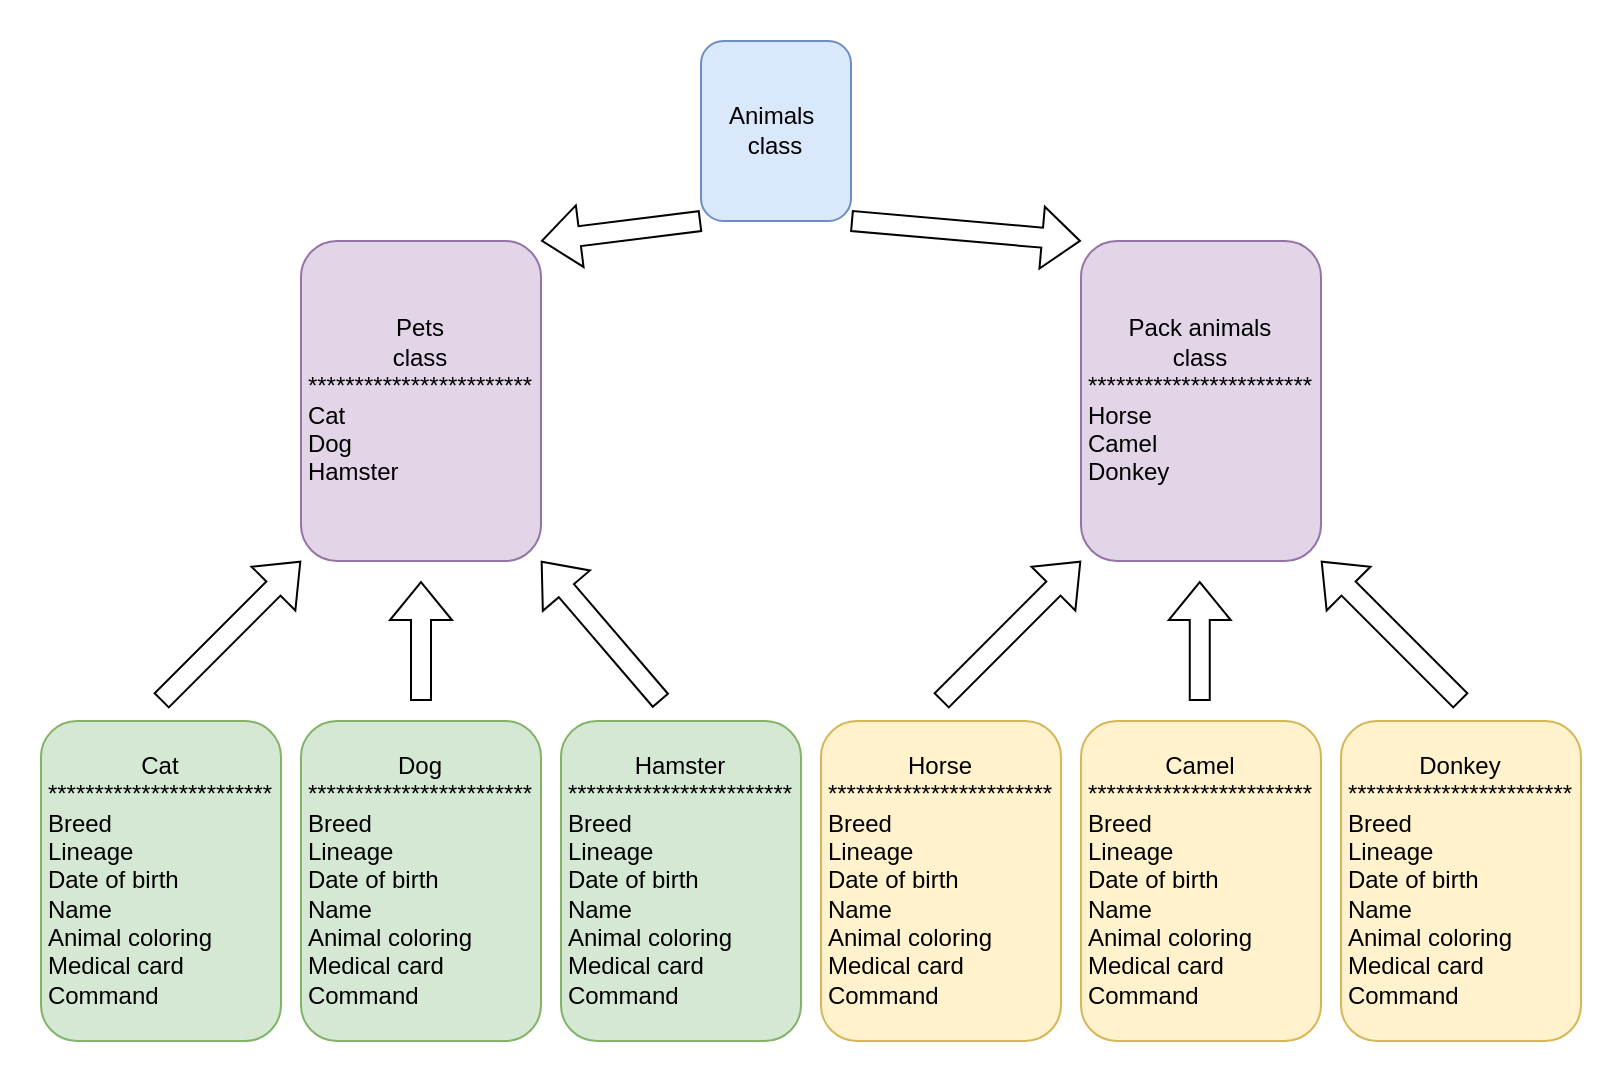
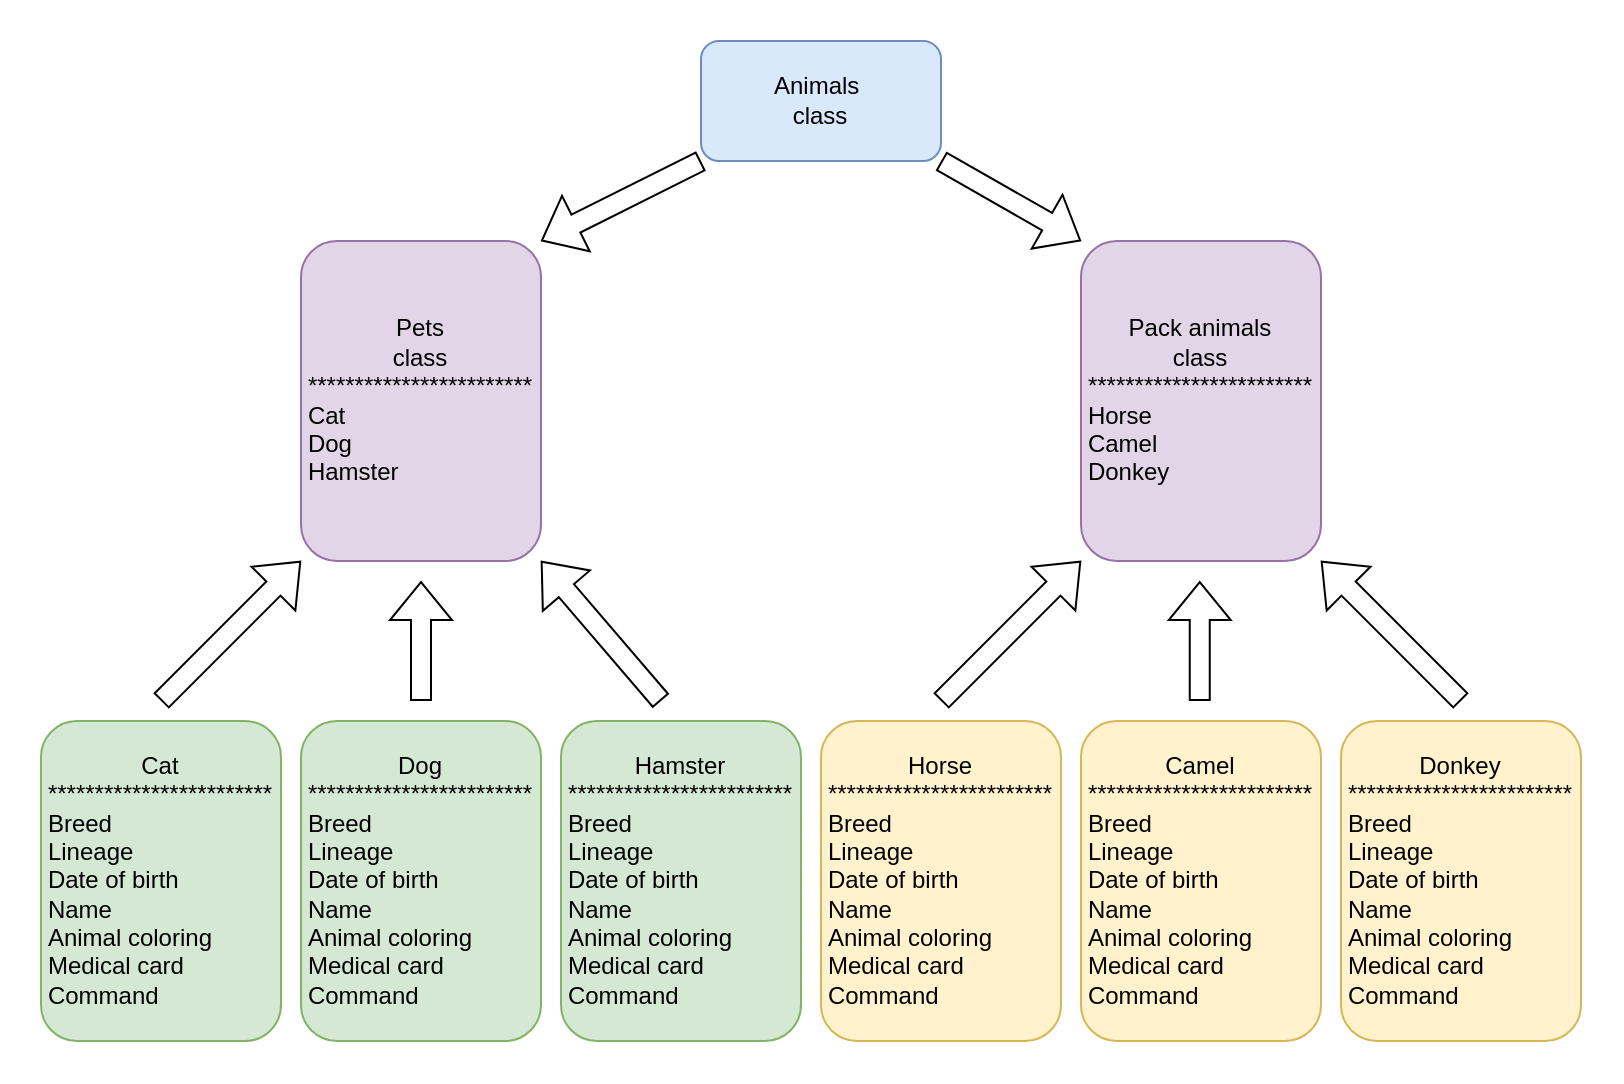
node "Animals class": size 150x180 -> 240x120
